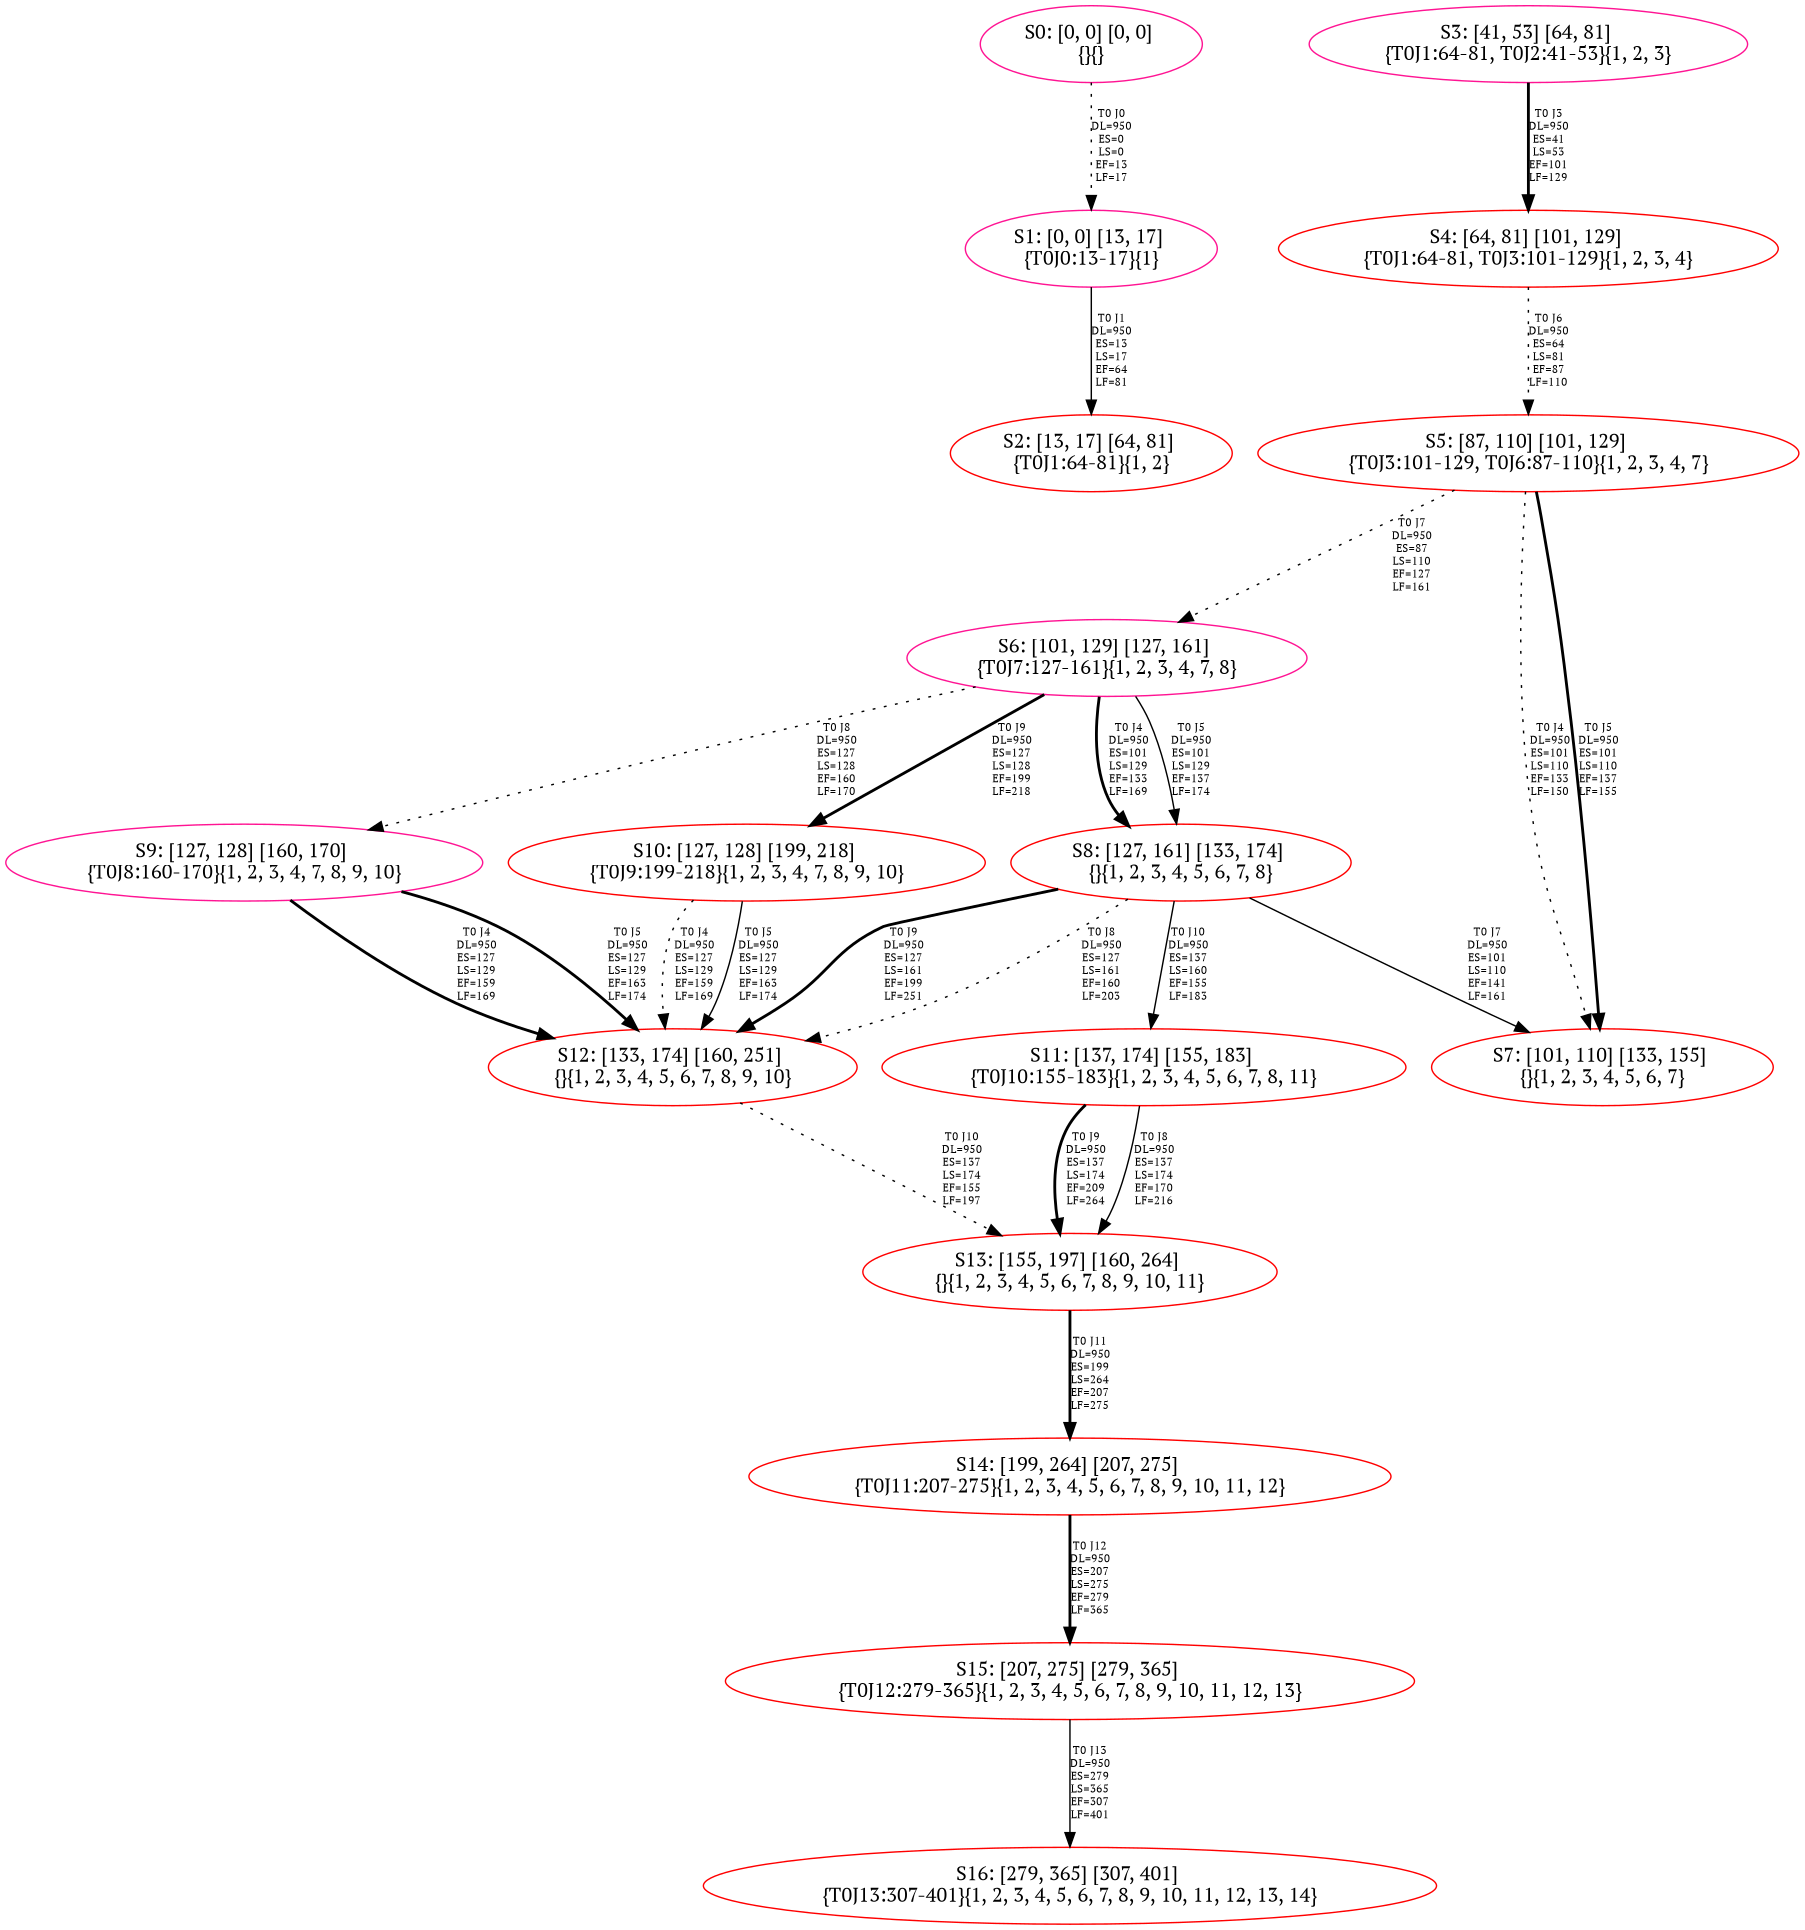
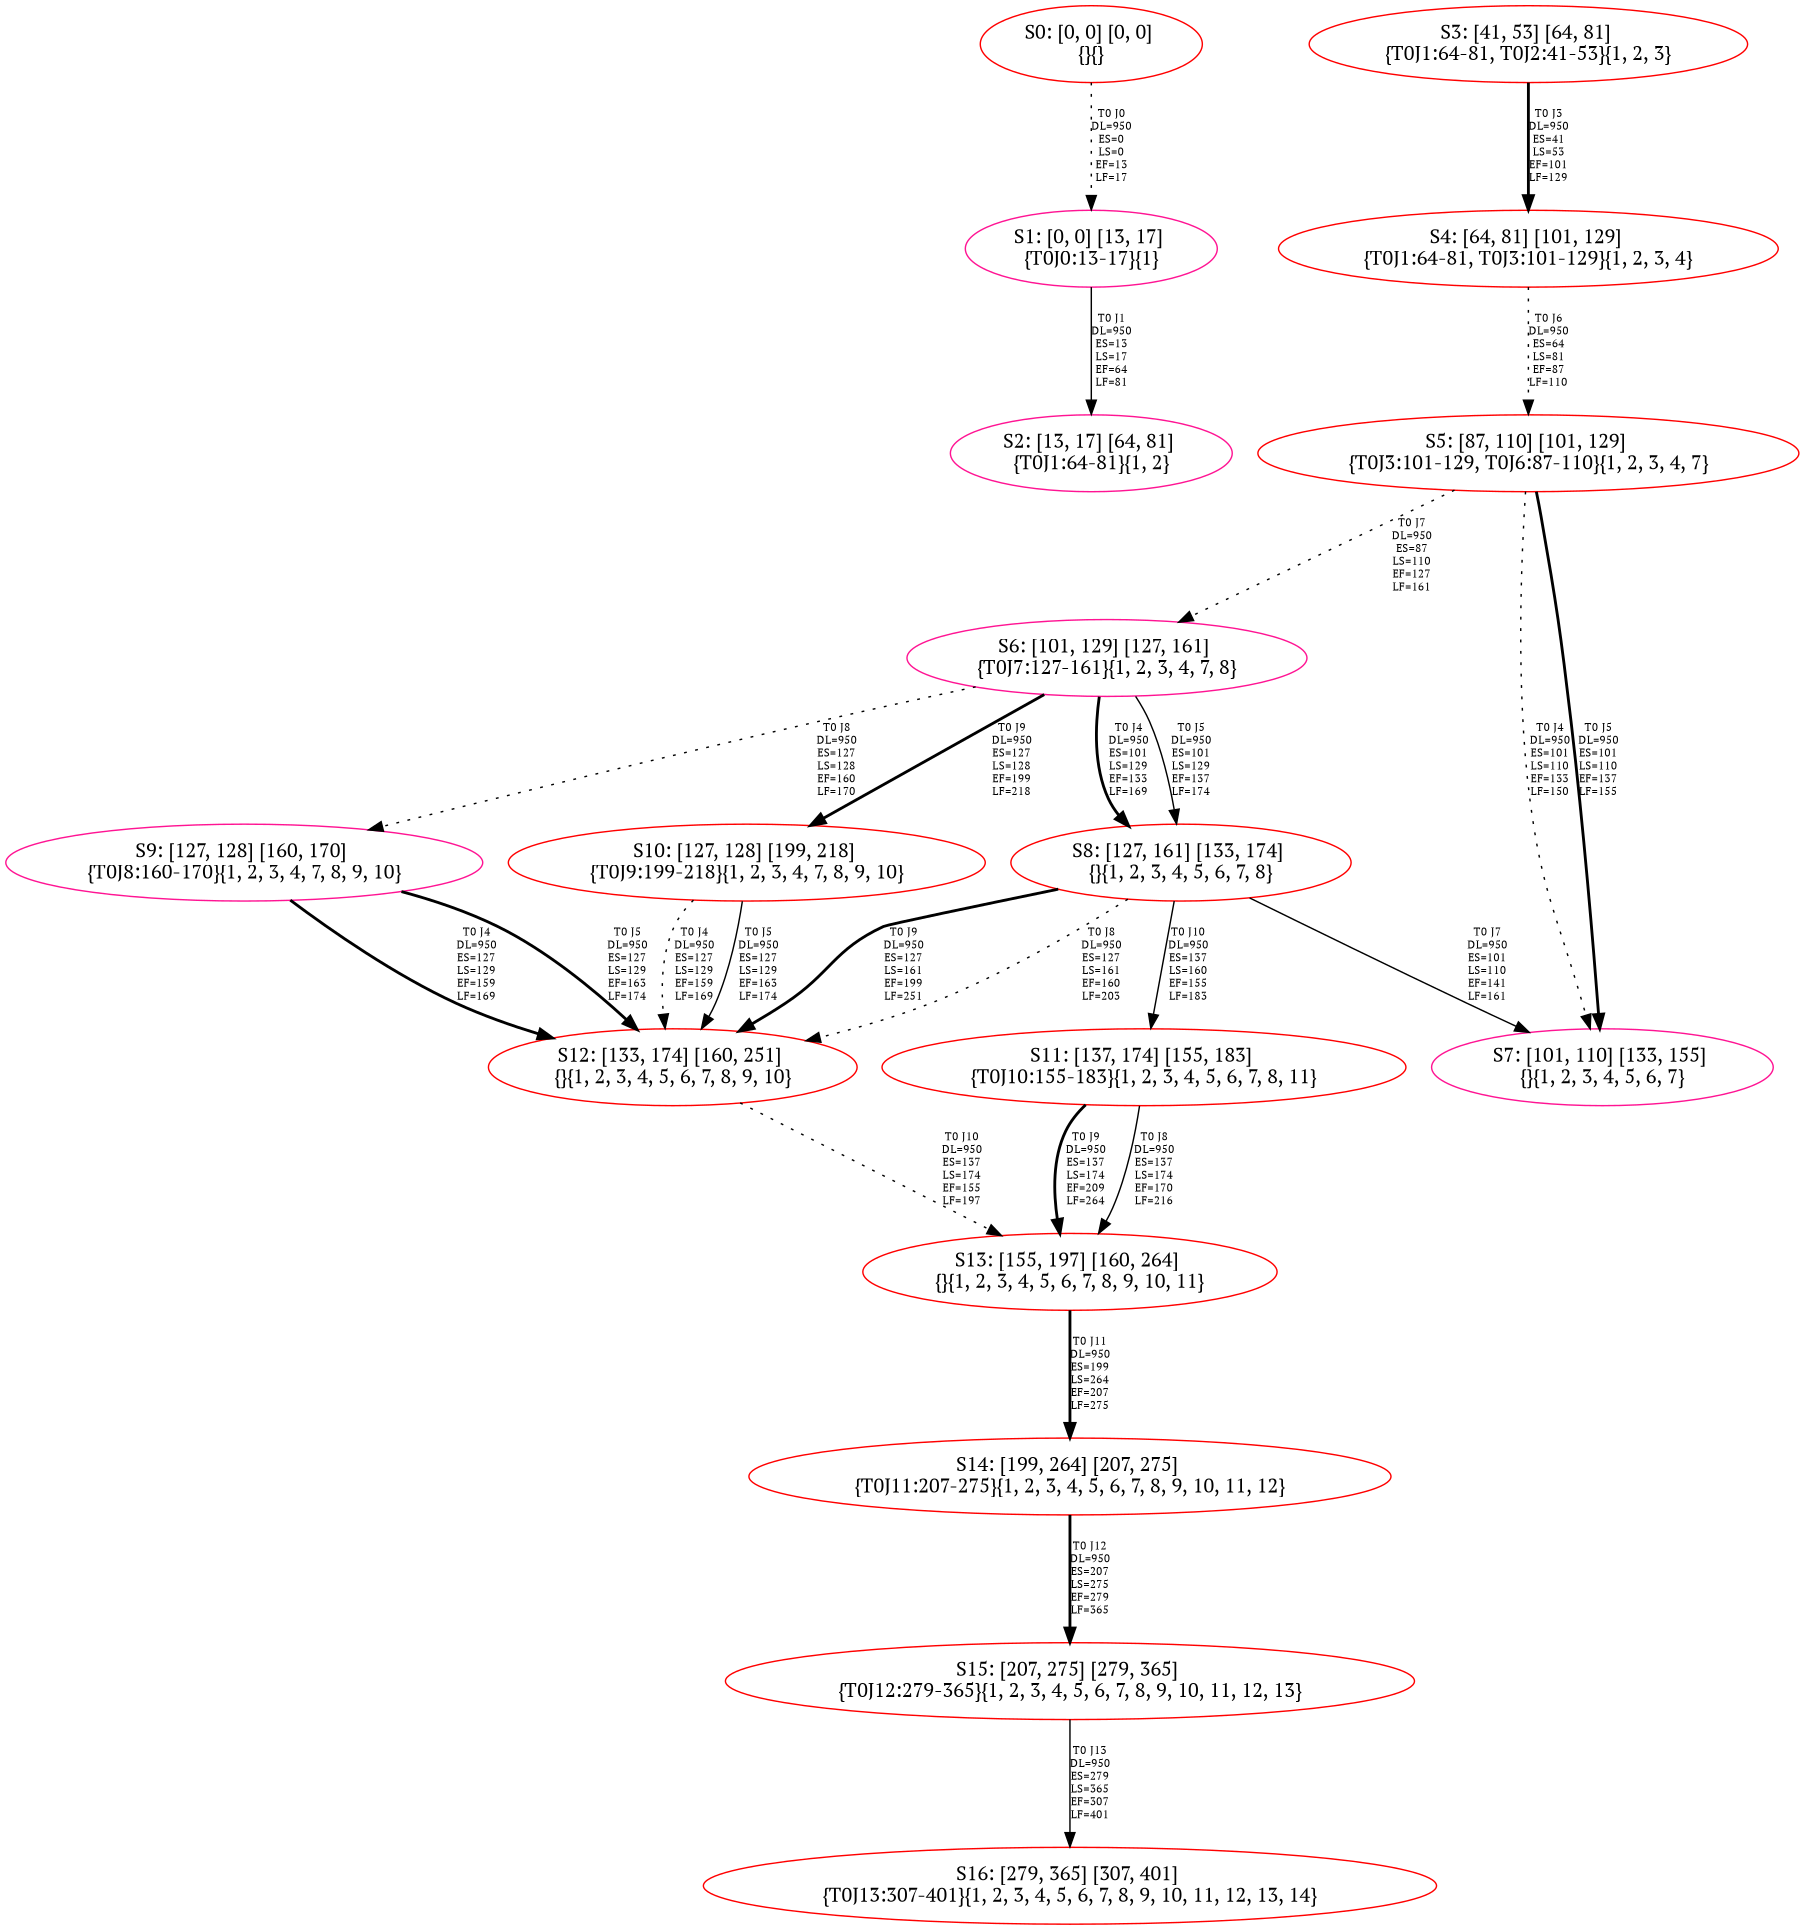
node "S0: [0, 0] [0, 0] {}{}": color deeppink -> red
node "S3: [41, 53] [64, 81] {T0J1:64-81, T0J2:41-53}{1, 2, 3}": color deeppink -> red
node "S2: [13, 17] [64, 81] {T0J1:64-81}{1, 2}": color red -> deeppink
node "S7: [101, 110] [133, 155] {}{1, 2, 3, 4, 5, 6, 7}": color red -> deeppink
